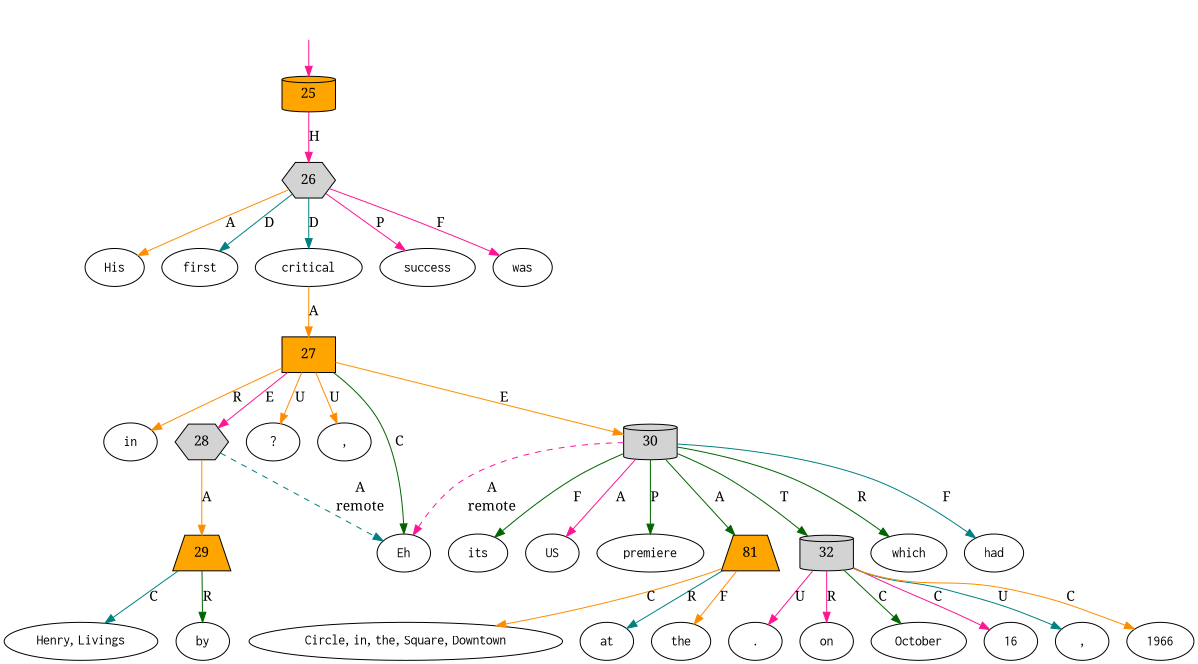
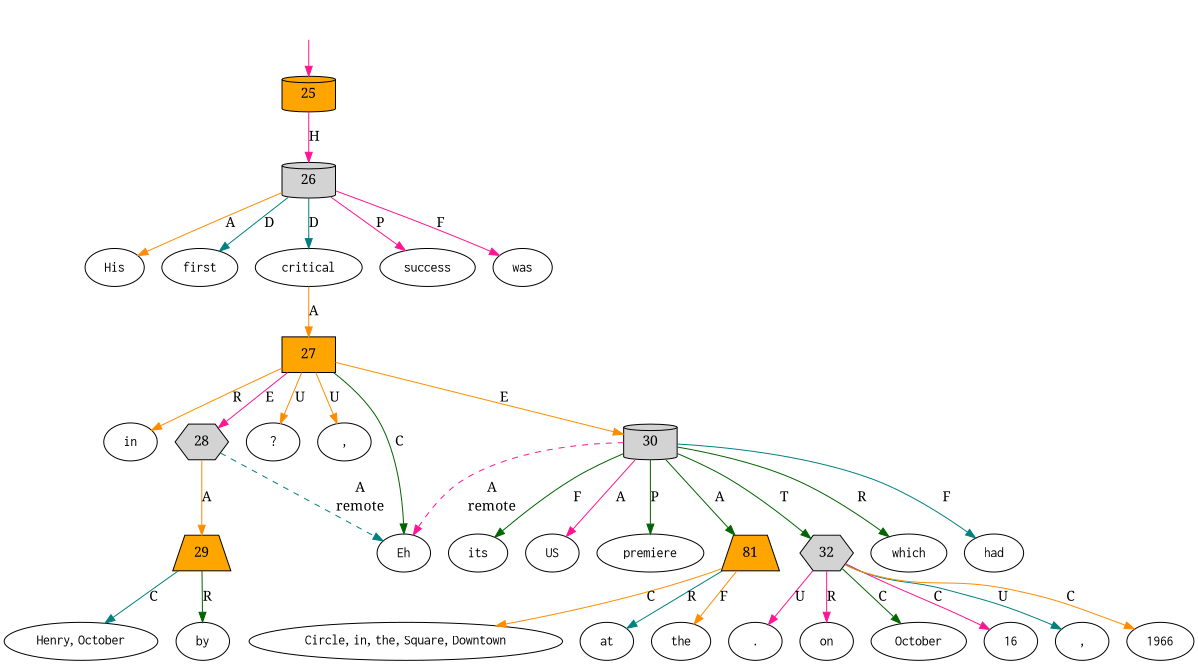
node "26": shape hexagon -> cylinder
node "32": shape cylinder -> hexagon
node "Henry": text "Livings" -> "October"
